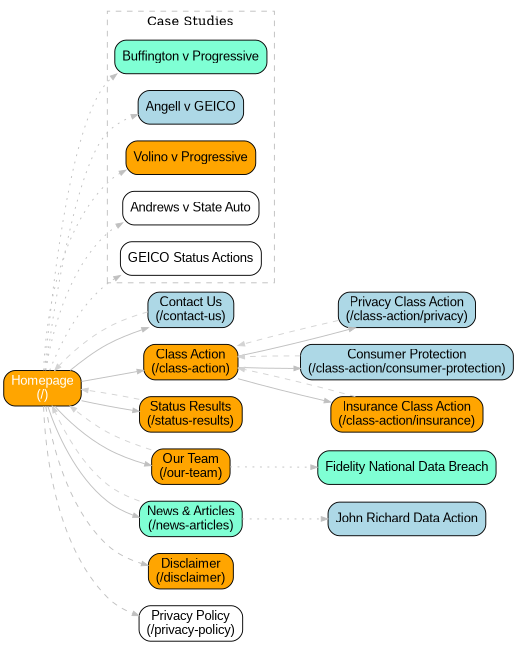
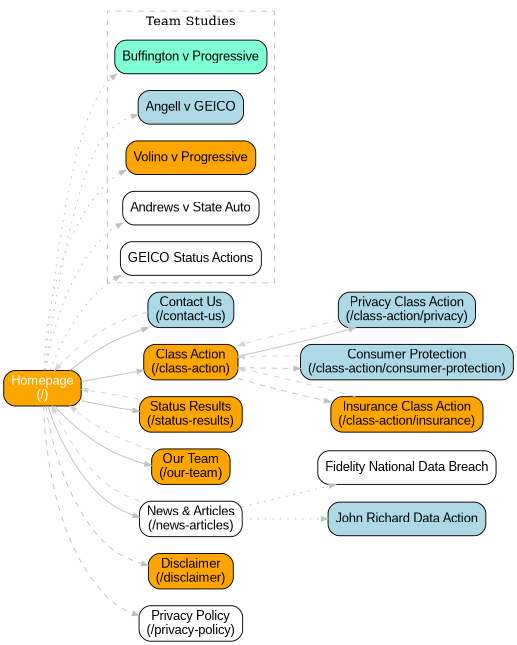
cluster "Case Studies": label "Case Studies" -> "Team Studies"
edge "Class Action (/class-action)" -> "Consumer Protection (/class-action/consumer-protection)": style solid -> dashed
edge "Class Action (/class-action)" -> "Insurance Class Action (/class-action/insurance)": style solid -> dashed
edge "Our Team (/our-team)" -> "Fidelity National Data Breach": now "News & Articles (/news-articles)" -> "Fidelity National Data Breach"
node "Fidelity National Data Breach": fillcolor aquamarine -> white
node "News & Articles (/news-articles)": fillcolor aquamarine -> white
